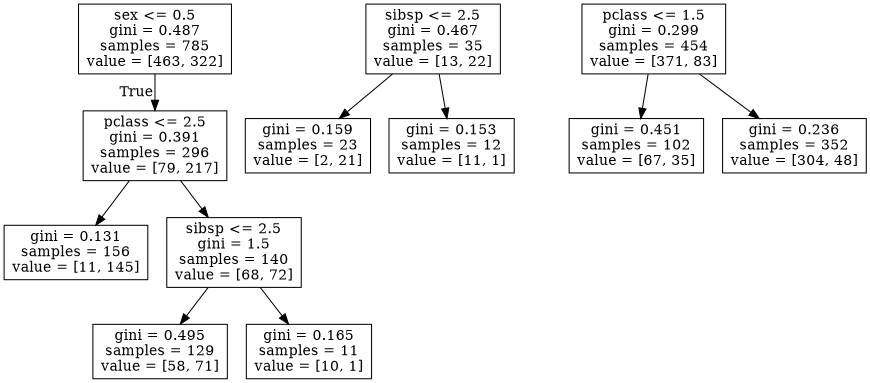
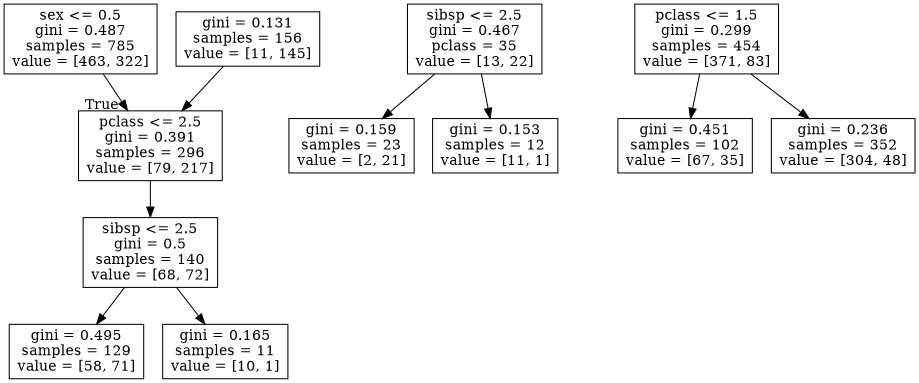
node "sibsp <= 2.5 gini = 0.467 samples = 35 value = [13, 22]": label "sibsp <= 2.5 gini = 0.467 samples = 35 value = [13, 22]" -> "sibsp <= 2.5 gini = 0.467 pclass = 35 value = [13, 22]"
edge "pclass <= 2.5 gini = 0.391 samples = 296 value = [79, 217]" -> "gini = 0.131 samples = 156 value = [11, 145]": reversed
node "sibsp <= 2.5 gini = 1.5 samples = 140 value = [68, 72]": label "sibsp <= 2.5 gini = 1.5 samples = 140 value = [68, 72]" -> "sibsp <= 2.5 gini = 0.5 samples = 140 value = [68, 72]"
